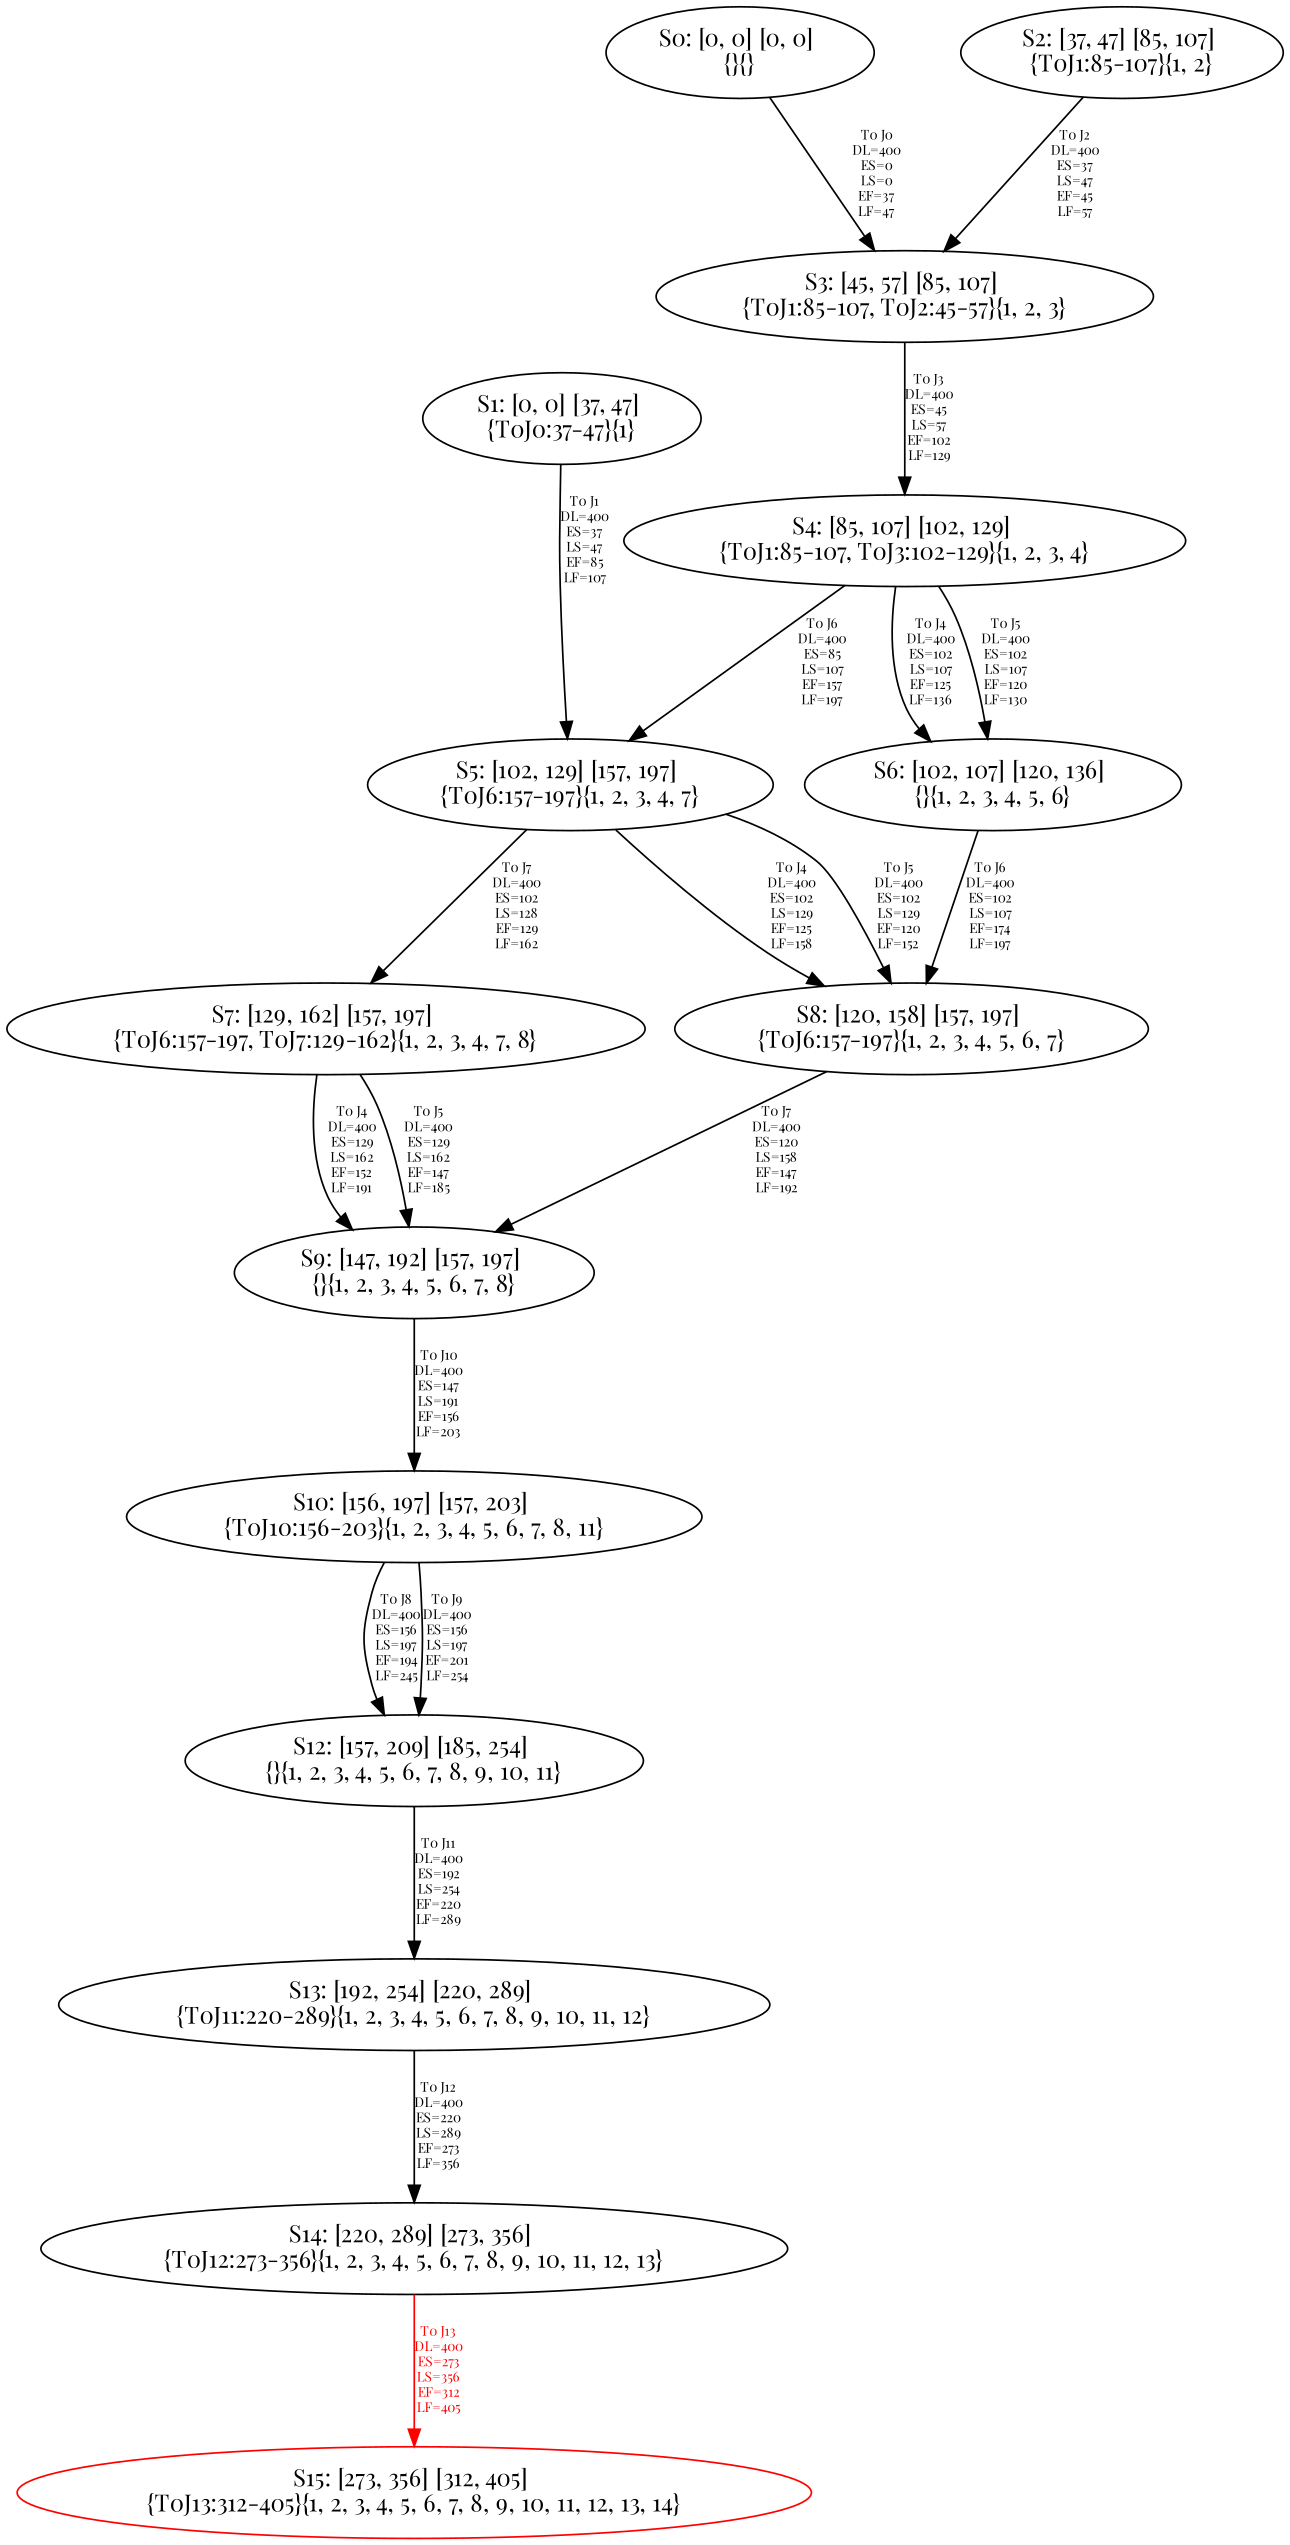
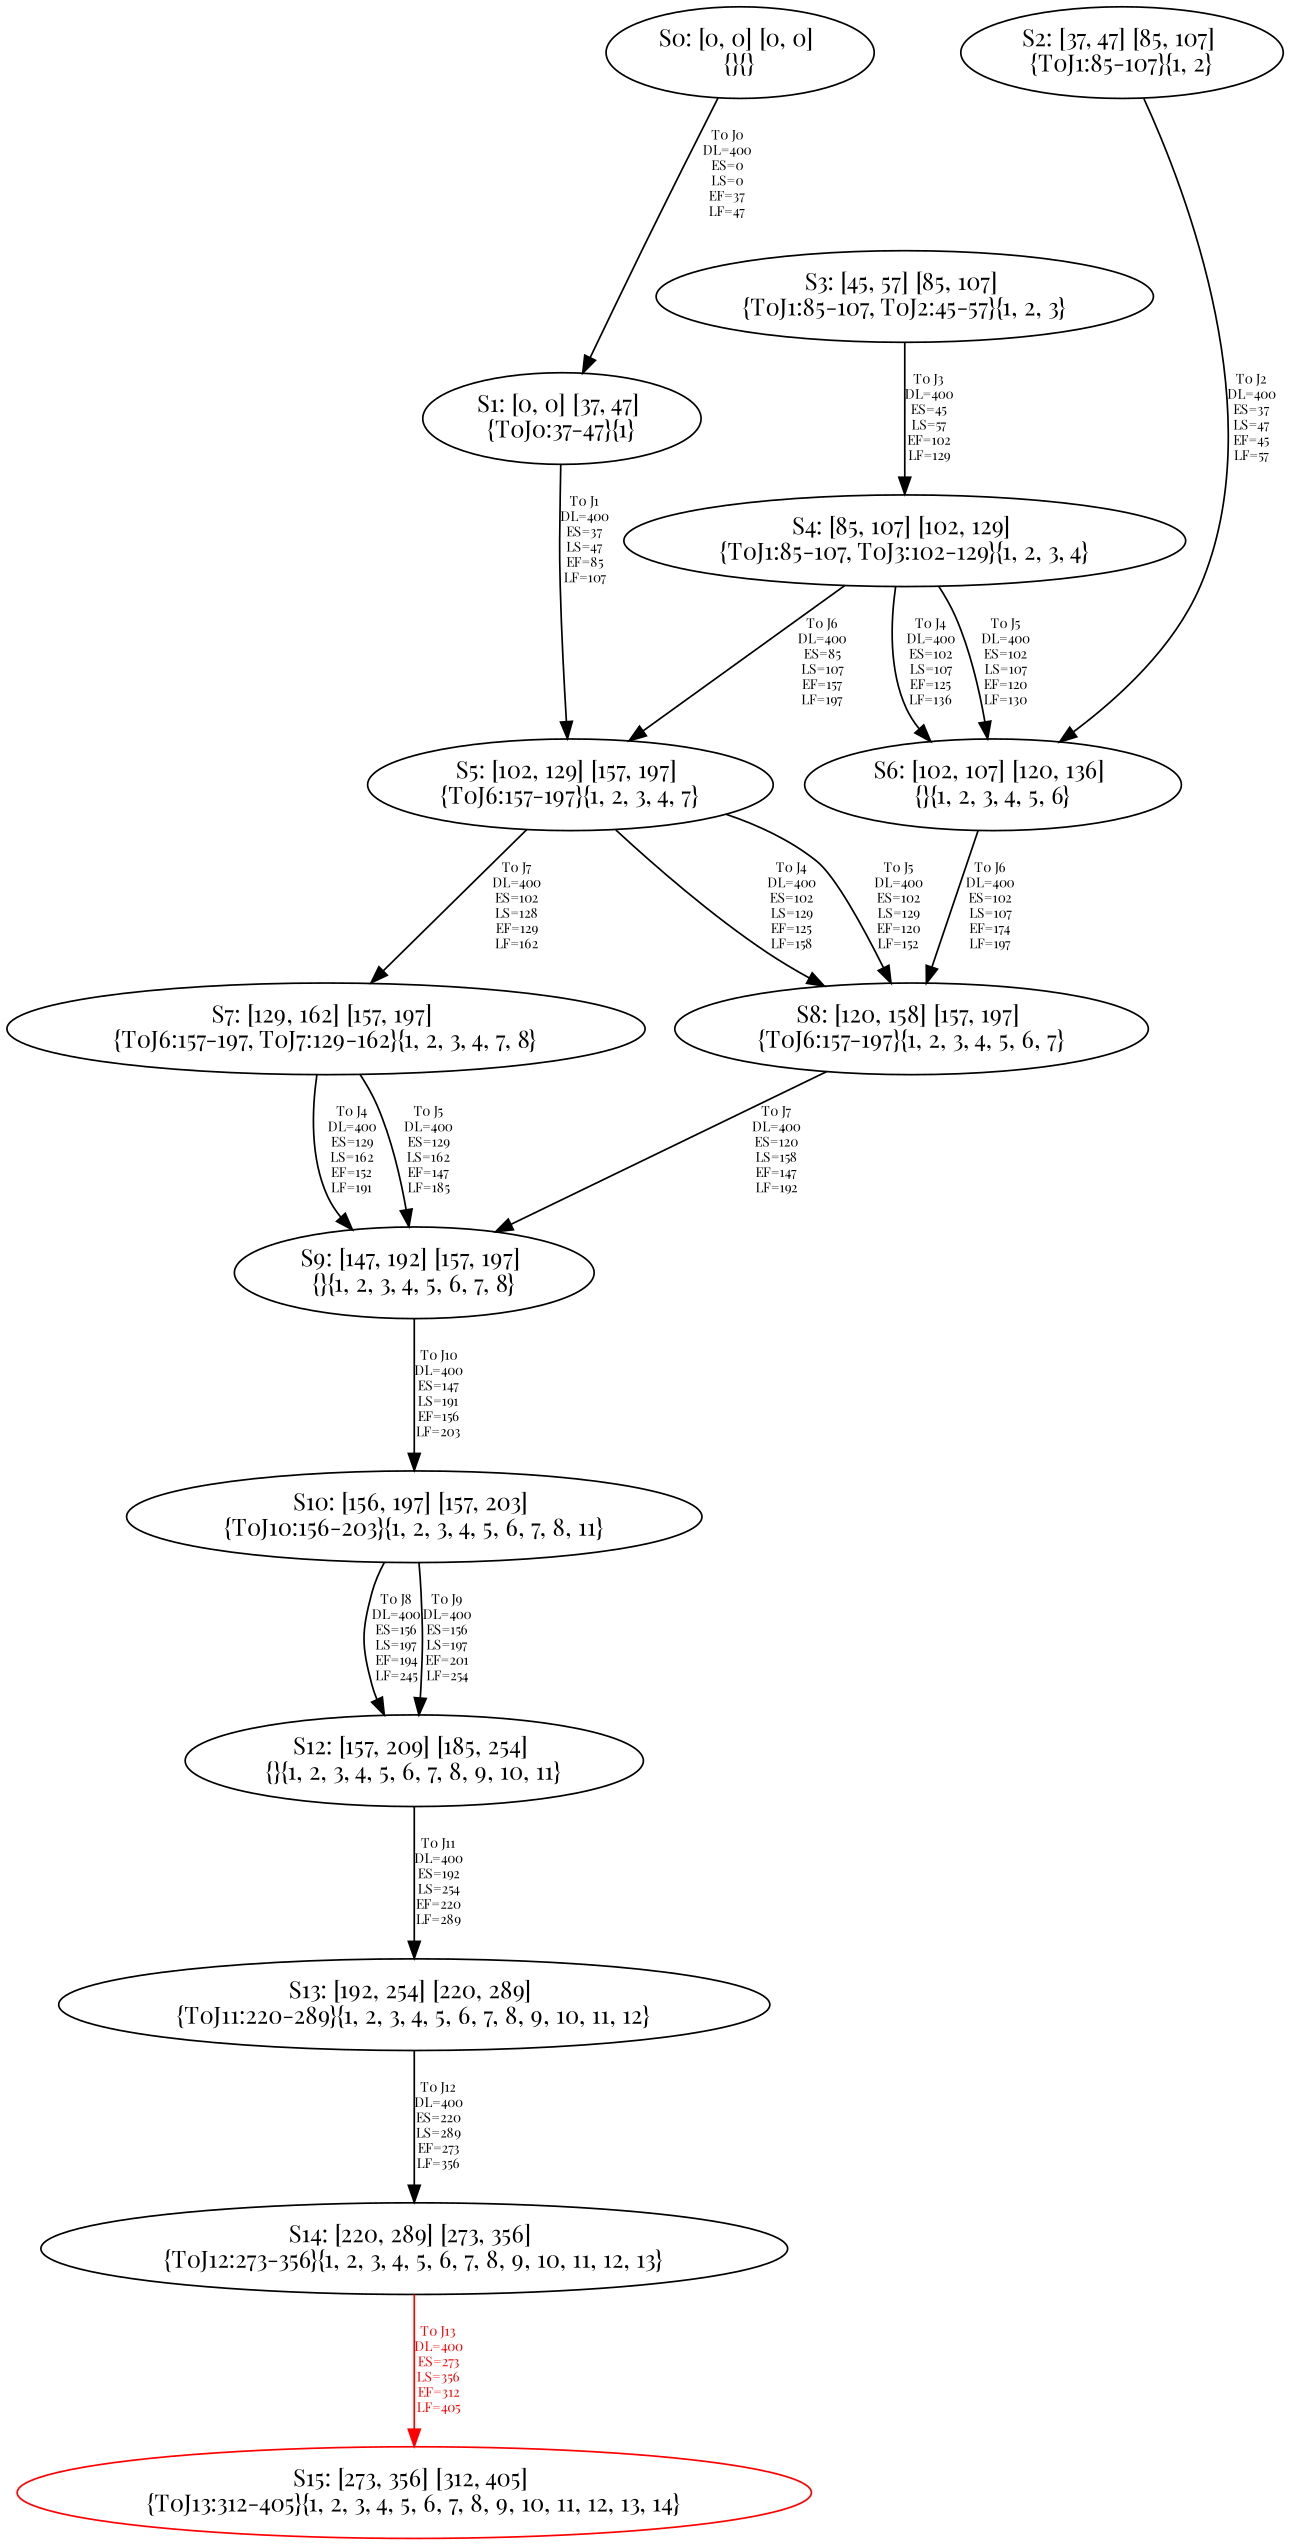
edge "S0: [0, 0] [0, 0] {}{}" -> "S3: [45, 57] [85, 107] {T0J1:85-107, T0J2:45-57}{1, 2, 3}": now "S0: [0, 0] [0, 0] {}{}" -> "S1: [0, 0] [37, 47] {T0J0:37-47}{1}"
edge "S2: [37, 47] [85, 107] {T0J1:85-107}{1, 2}" -> "S3: [45, 57] [85, 107] {T0J1:85-107, T0J2:45-57}{1, 2, 3}": now "S2: [37, 47] [85, 107] {T0J1:85-107}{1, 2}" -> "S6: [102, 107] [120, 136] {}{1, 2, 3, 4, 5, 6}"
